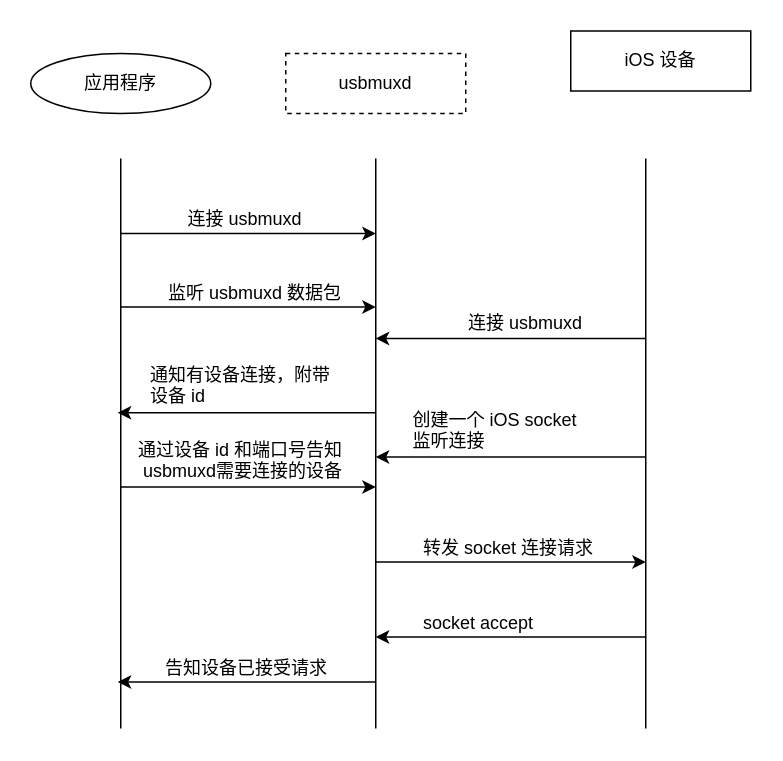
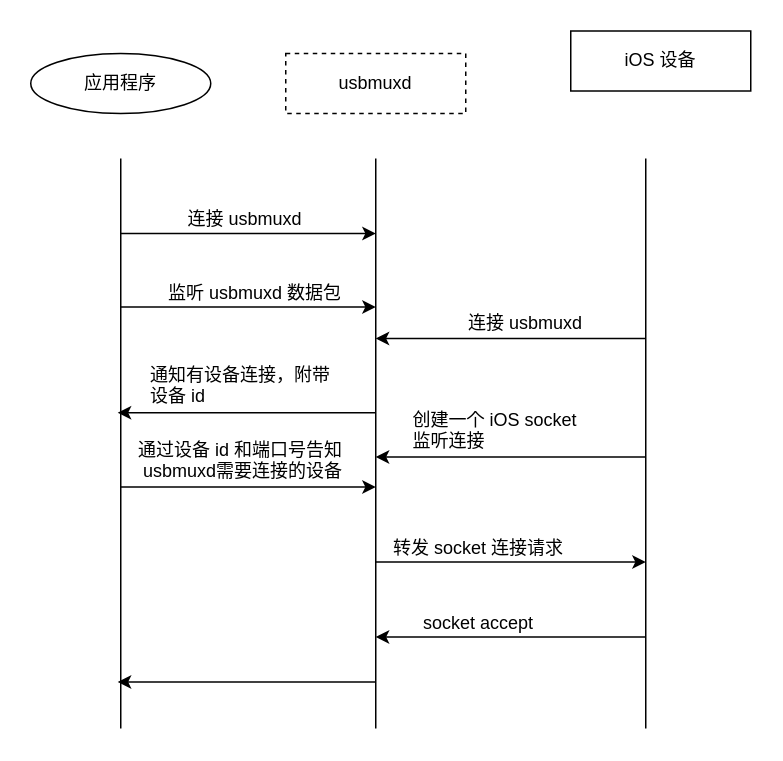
node "转发 socket 连接请求": moved (518, 548) -> (488, 548)
node "告知设备已接受请求": removed
